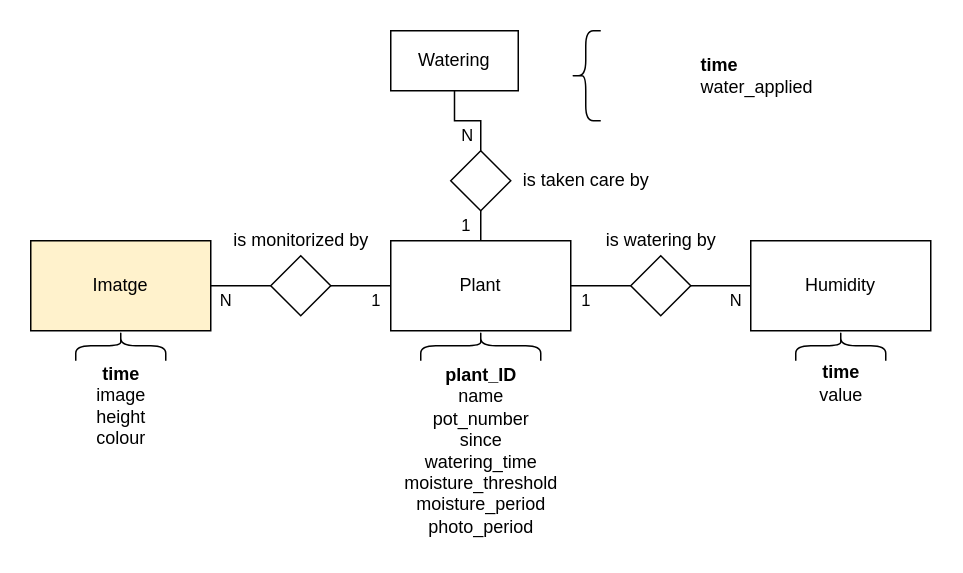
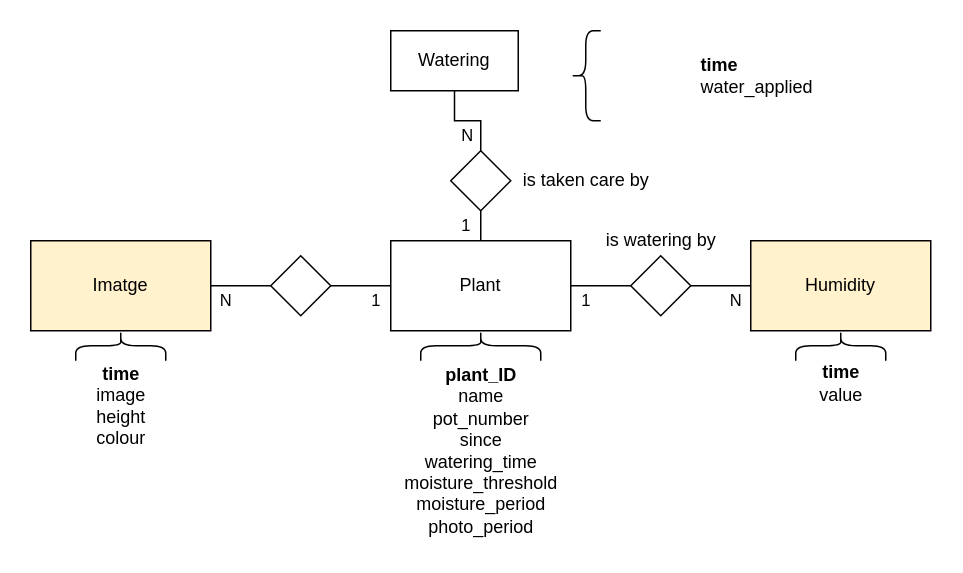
node "is monitorized by": removed
node "Humidity": fillcolor #ffffff -> #fff2cc
